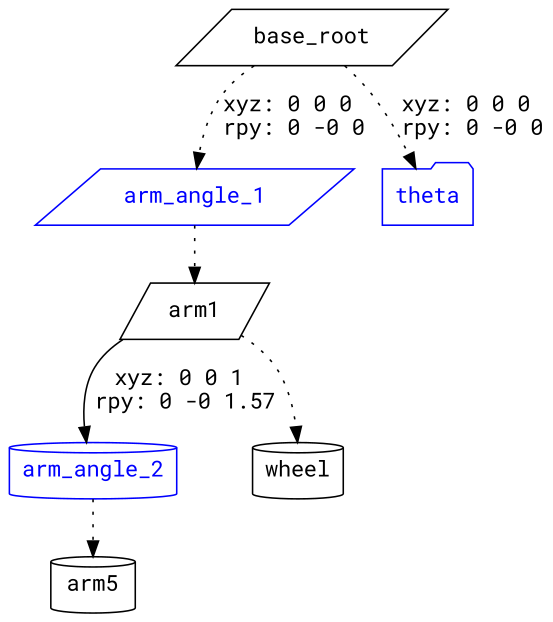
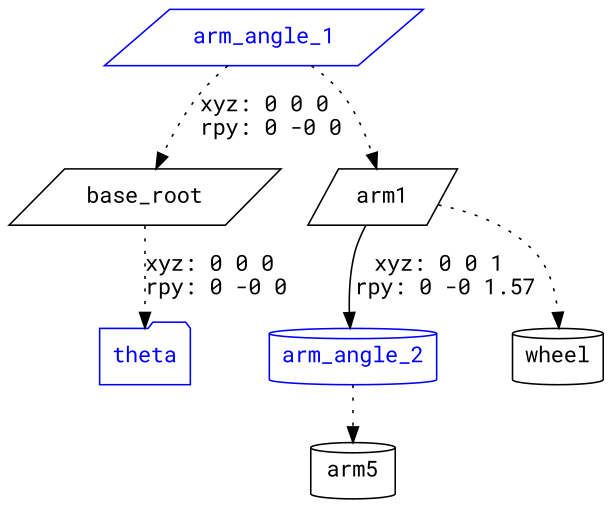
edge "base_root" -> "arm_angle_1": reversed
